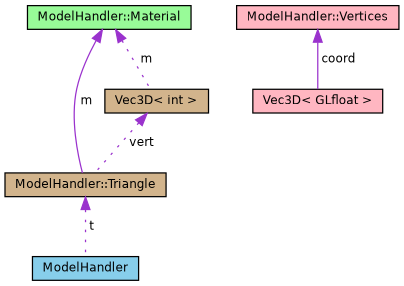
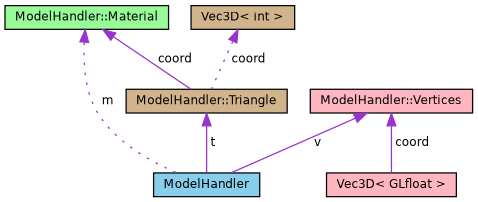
edge "Vec3D< int >" -> "ModelHandler::Material": now "ModelHandler" -> "ModelHandler::Material"
edge "ModelHandler::Triangle" -> "ModelHandler::Material": label " m" -> " coord"
edge "ModelHandler::Triangle" -> "Vec3D< int >": label " vert" -> " coord"
edge "ModelHandler" -> "ModelHandler::Vertices": added, label "v"
edge "ModelHandler" -> "ModelHandler::Triangle": style dotted -> solid
